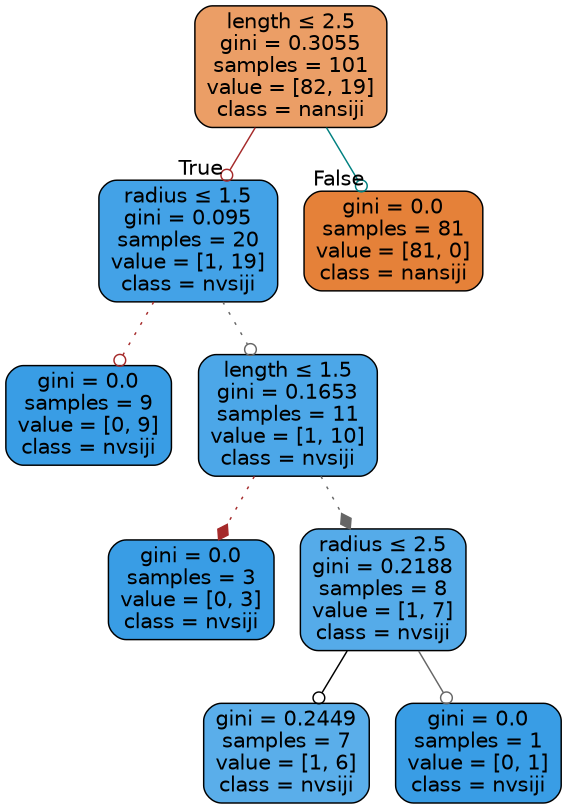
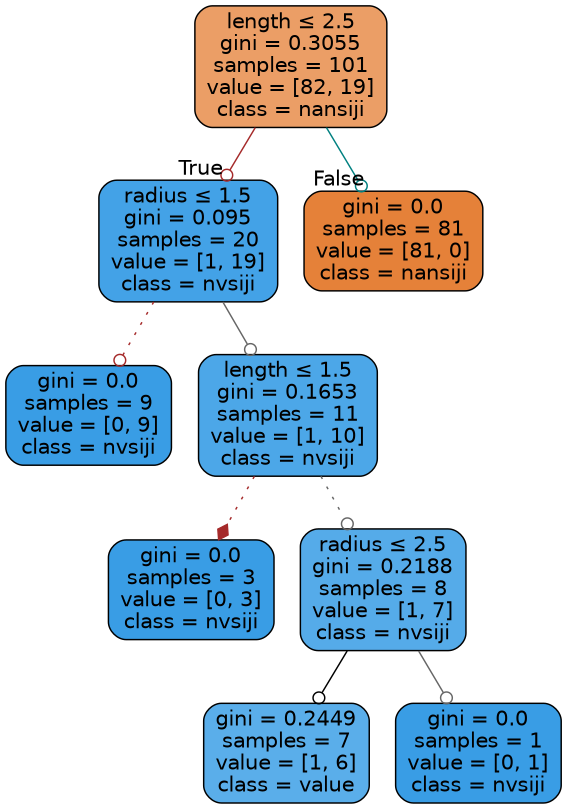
edge "radius ≤ 1.5" -> "length ≤ 1.5": style dotted -> solid
edge "length ≤ 1.5" -> "radius ≤ 2.5": arrowhead diamond -> odot
node "gini = 0.2449": text "class = nvsiji" -> "class = value"
